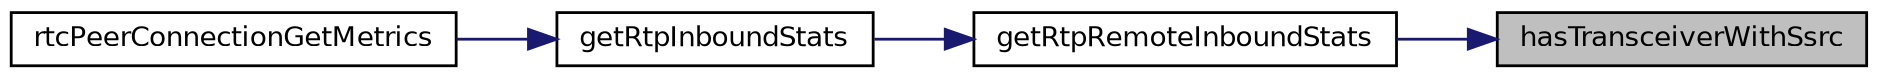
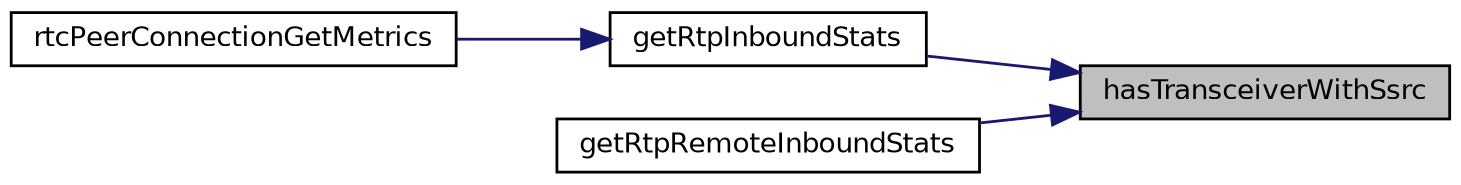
edge "getRtpInboundStats" -> "getRtpRemoteInboundStats": now "getRtpInboundStats" -> "hasTransceiverWithSsrc"
